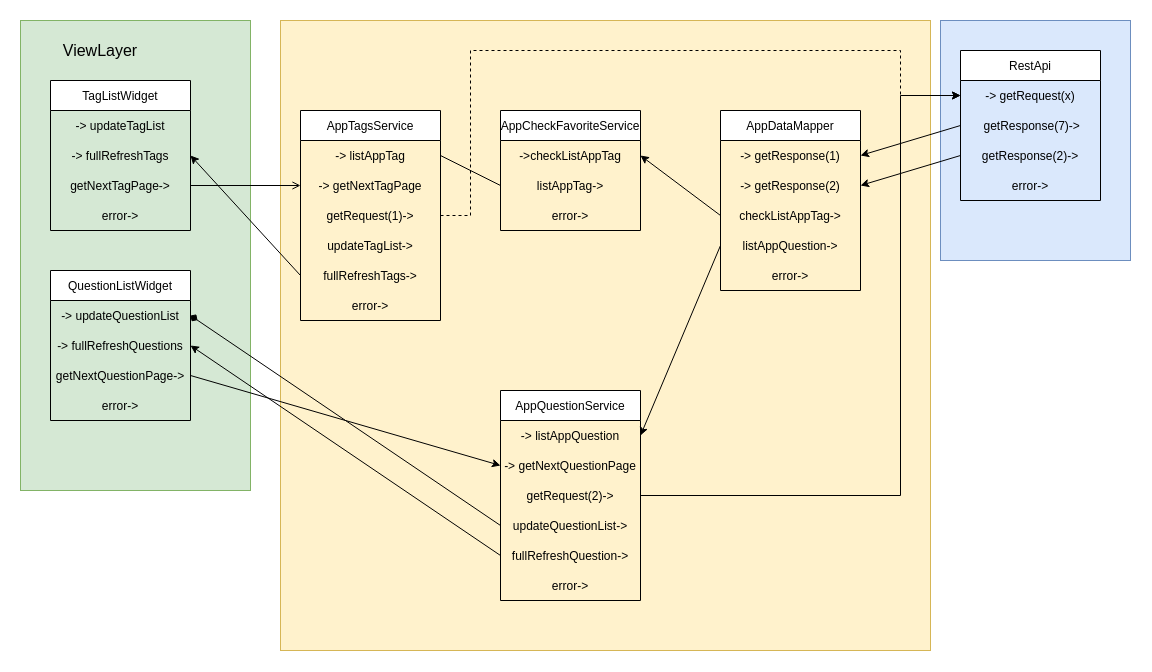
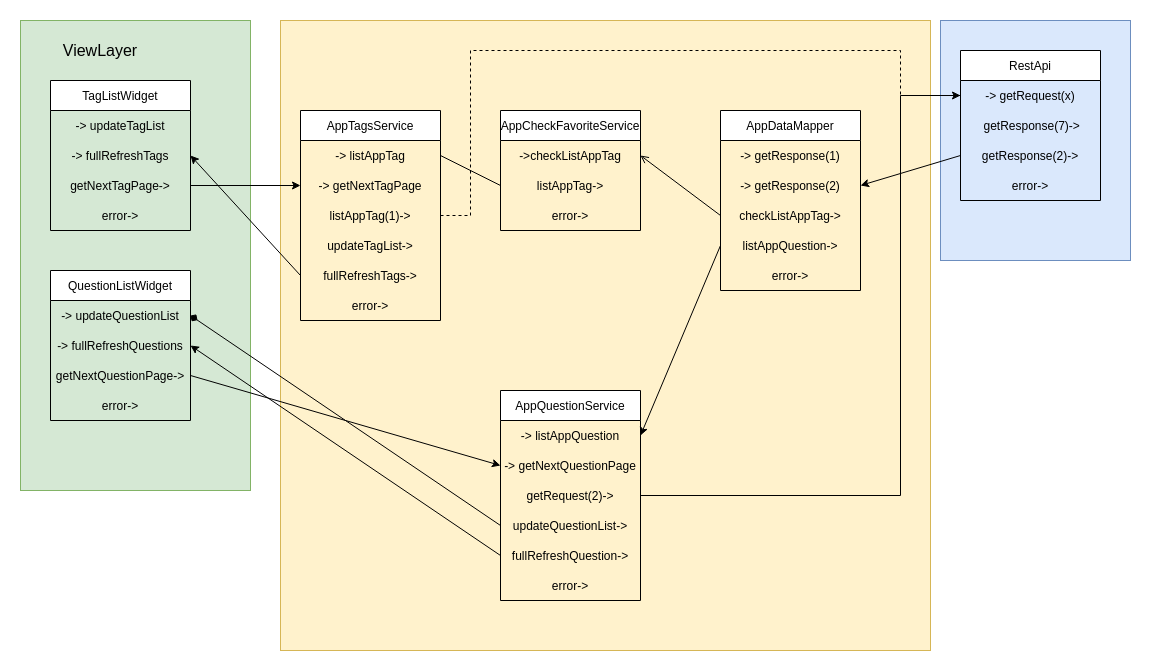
edge "getResponse(7)->" -> "-> getResponse(1)": removed
edge "getRequest(2)->" -> "-> getRequest(x)": arrowhead classic -> none
edge "checkListAppTag->" -> "->checkListAppTag": arrowhead classic -> open
edge "getNextTagPage->" -> "-> getNextTagPage": arrowhead open -> classic
node "getRequest(1)->": label "getRequest(1)->" -> "listAppTag(1)->"
